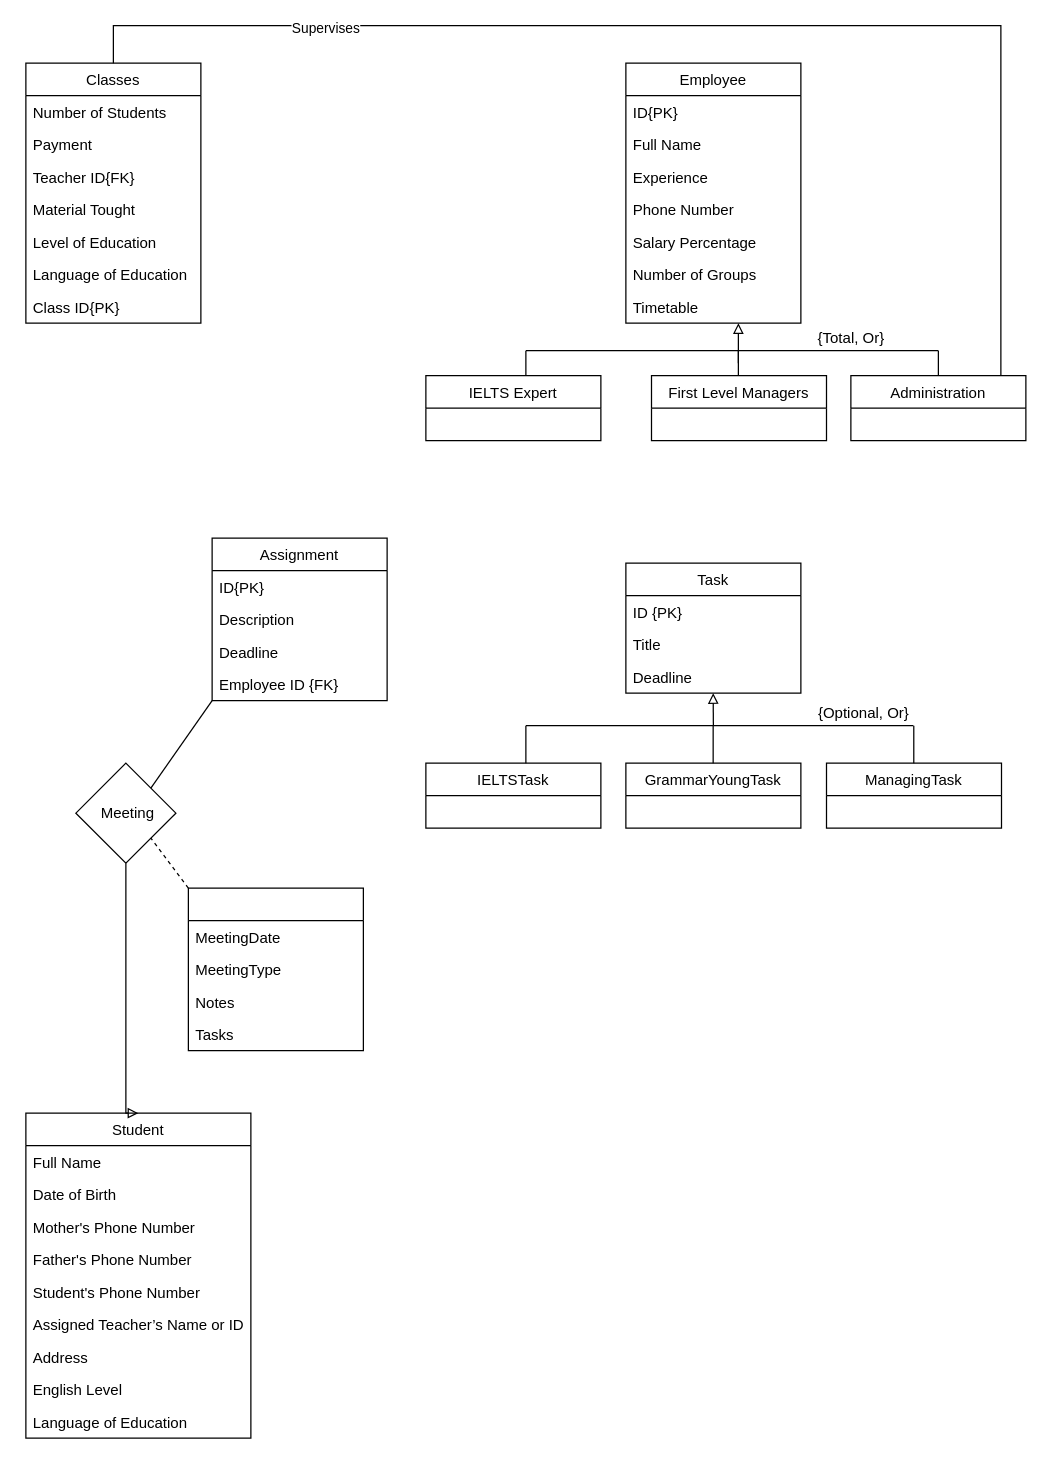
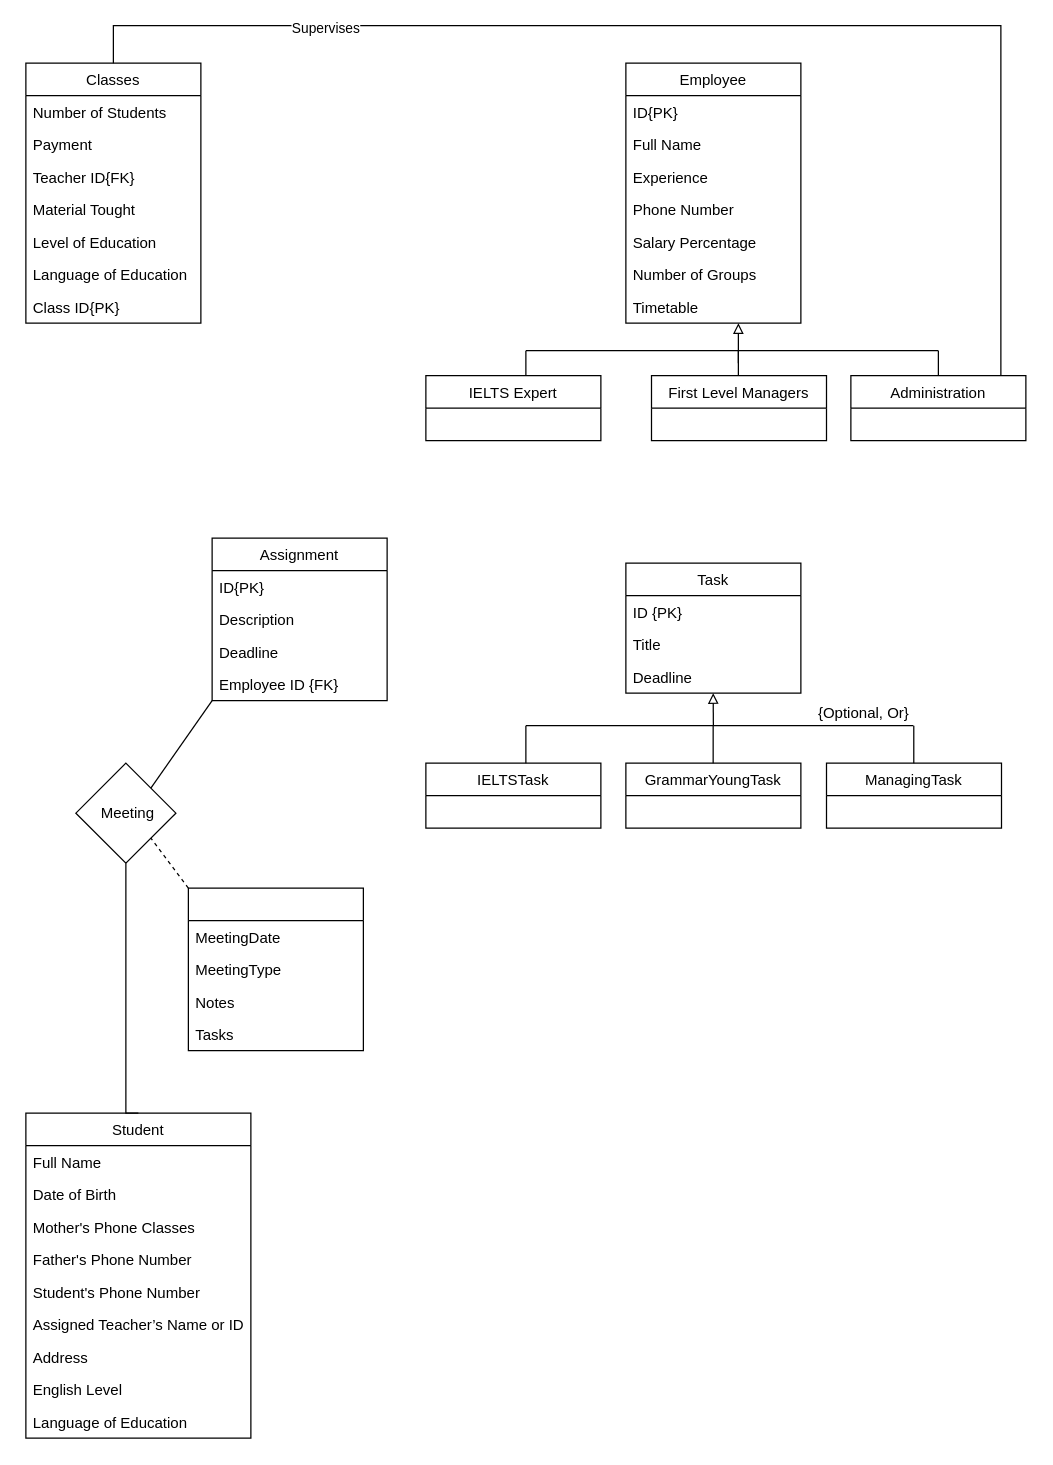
node "{Total, Or}": removed
edge "Meeting" -> "Student": arrowhead block -> none
node "Mother's Phone Number": label "Mother's Phone Number" -> "Mother's Phone Classes"
